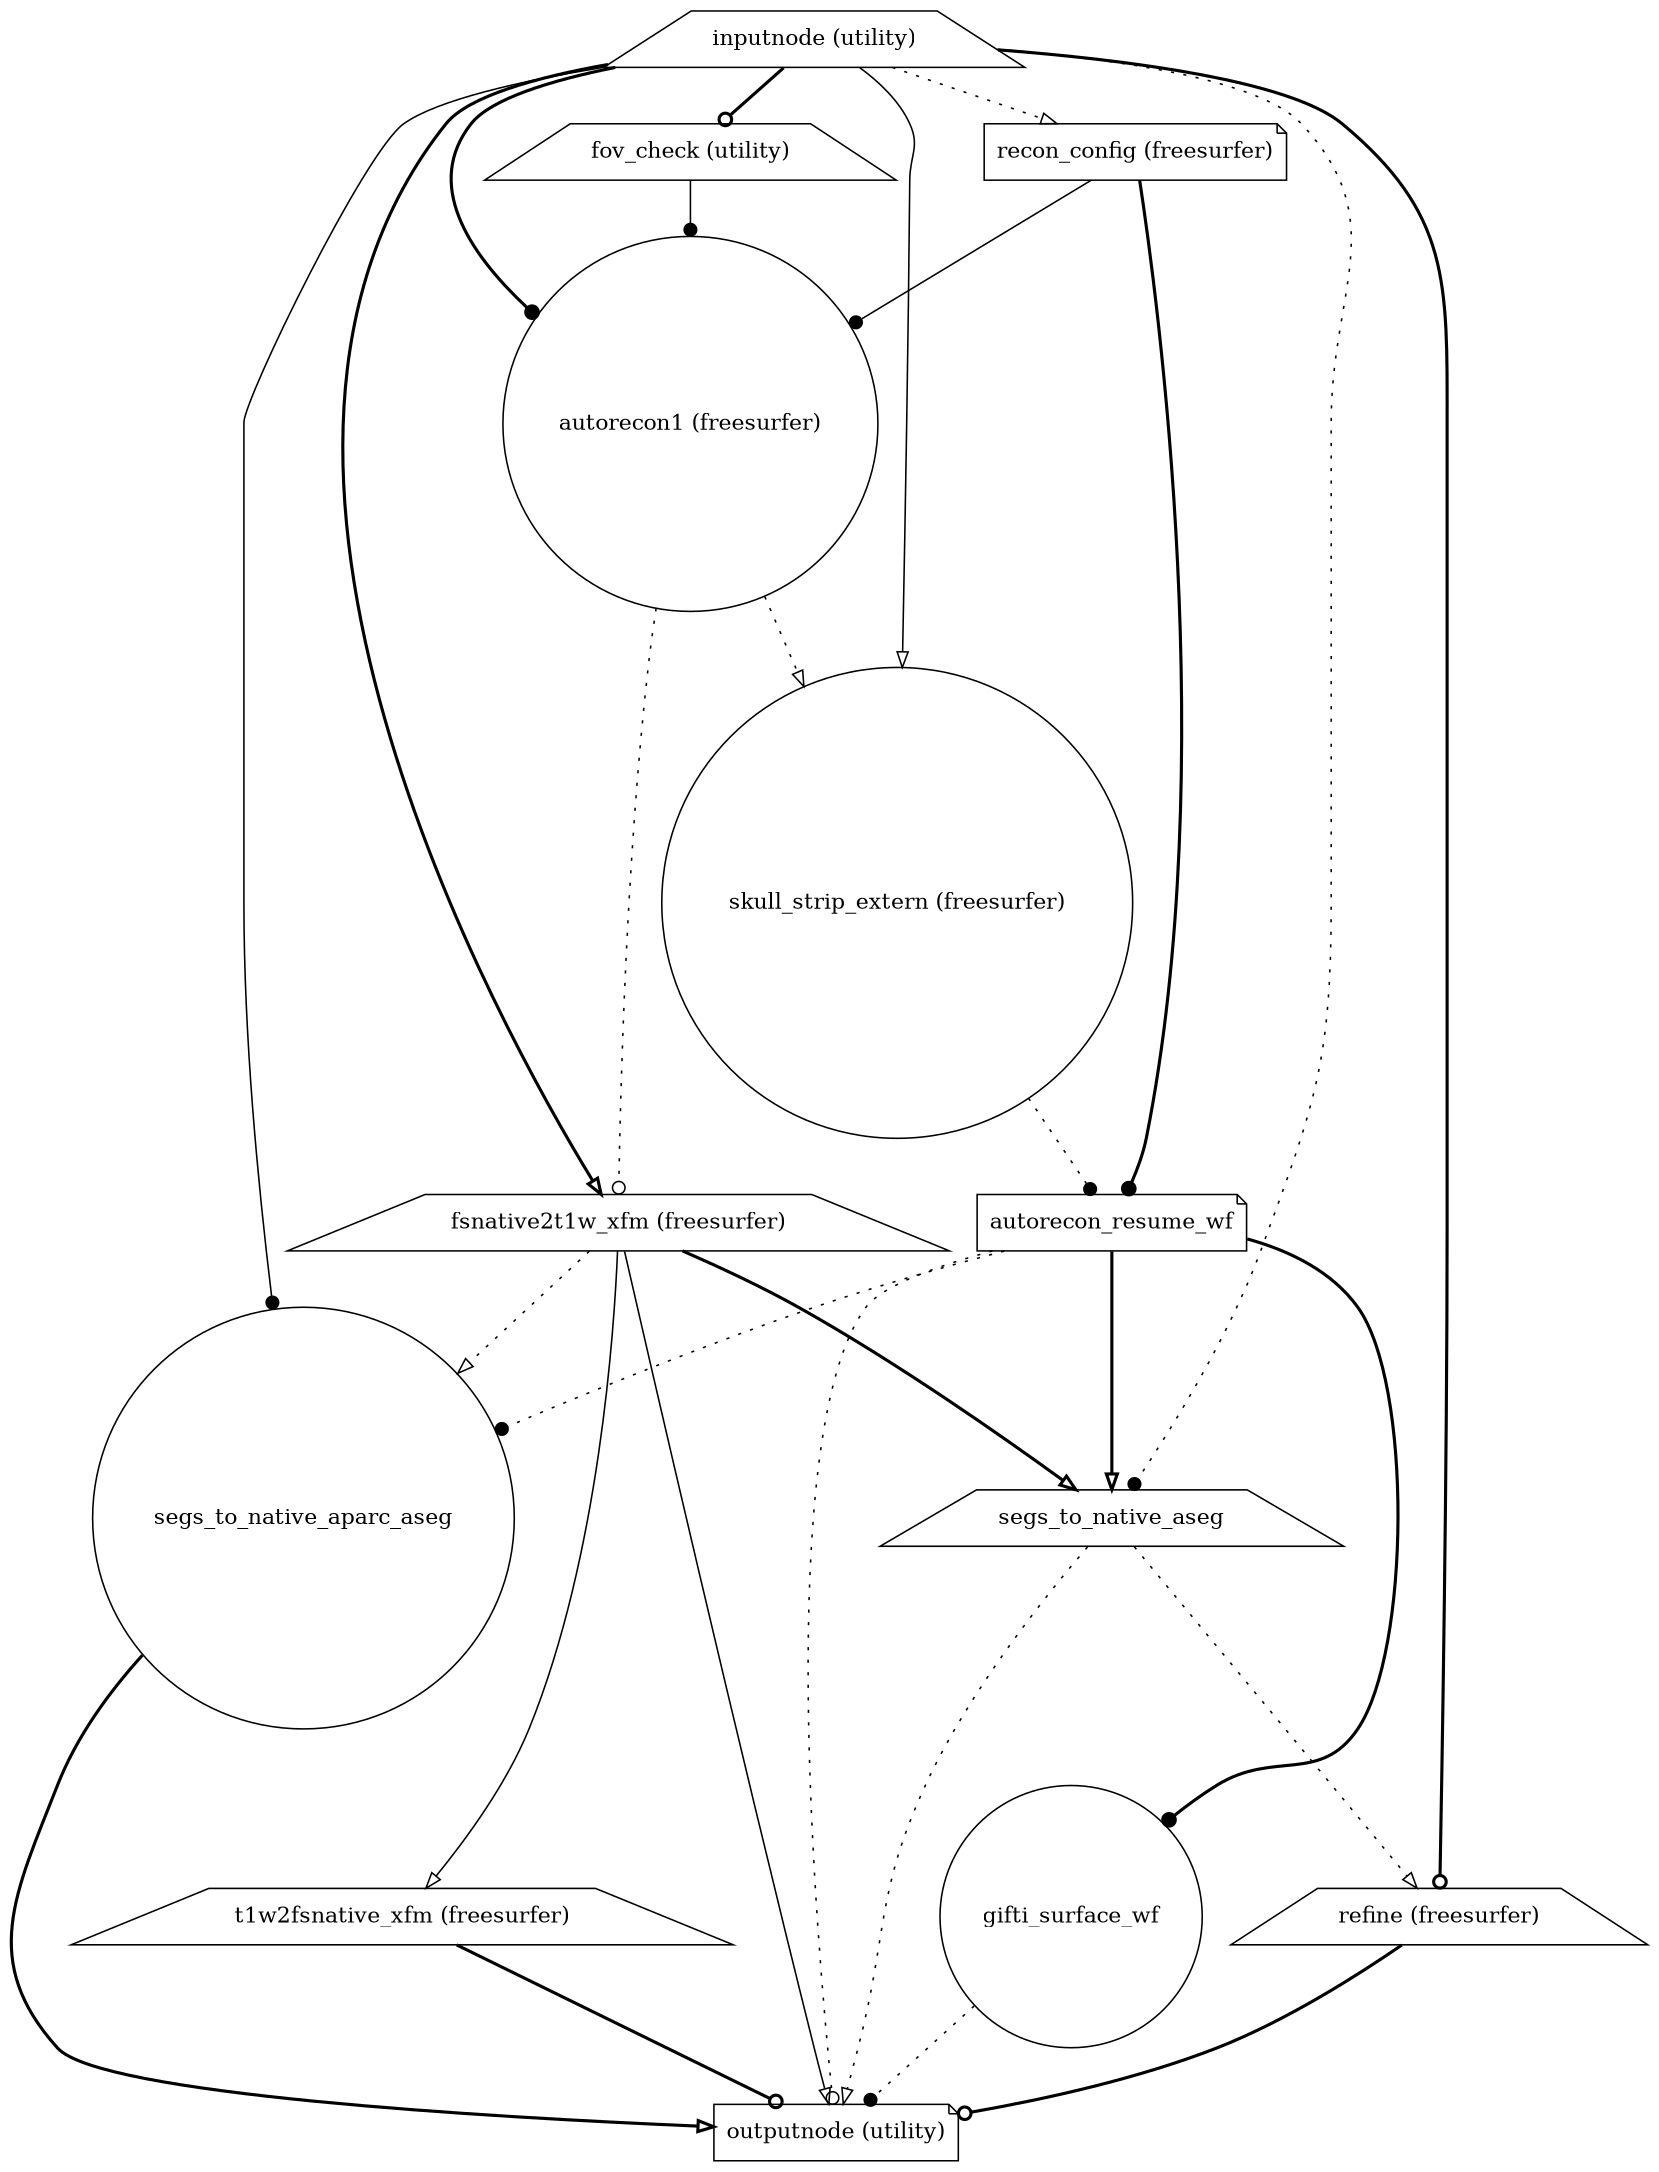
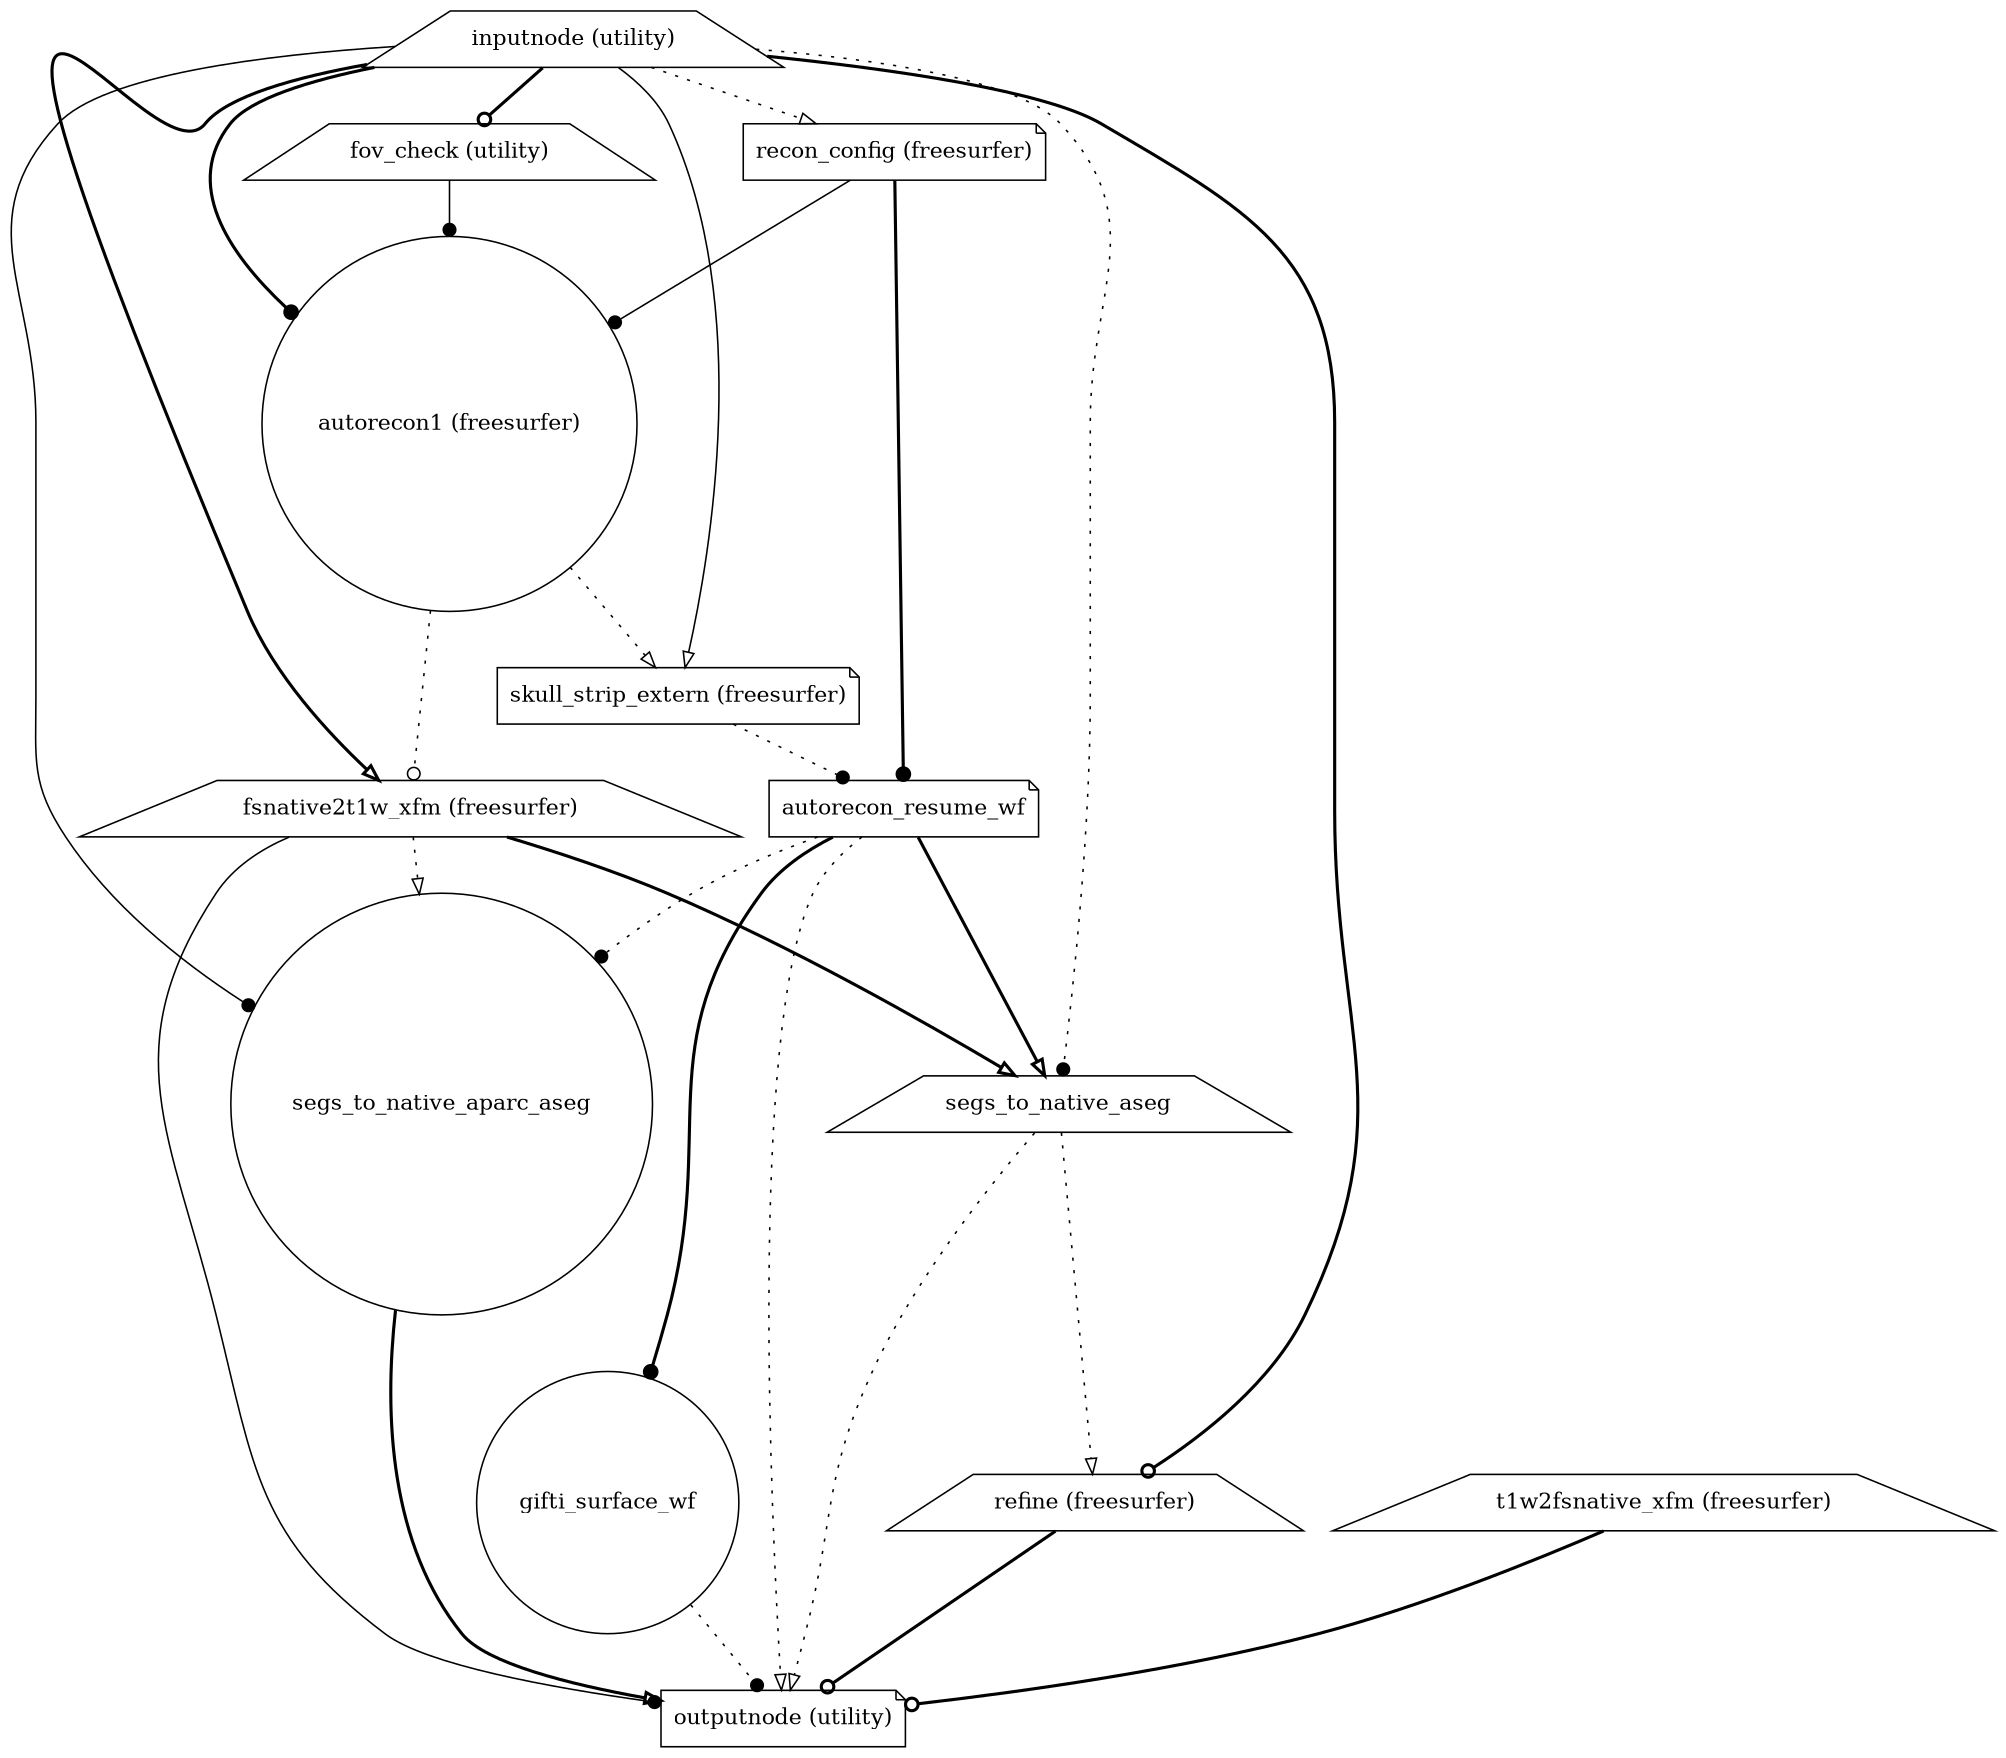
node "skull_strip_extern (freesurfer)": shape circle -> note
edge "fsnative2t1w_xfm (freesurfer)" -> "t1w2fsnative_xfm (freesurfer)": removed
edge "autorecon_resume_wf" -> "outputnode (utility)": arrowhead odot -> onormal
edge "fsnative2t1w_xfm (freesurfer)" -> "outputnode (utility)": arrowhead onormal -> dot
